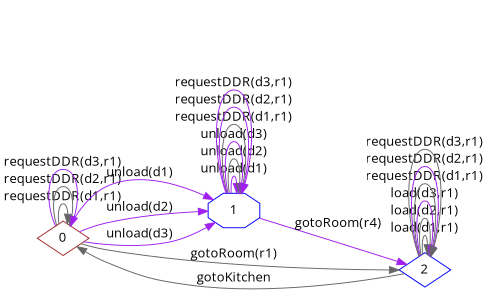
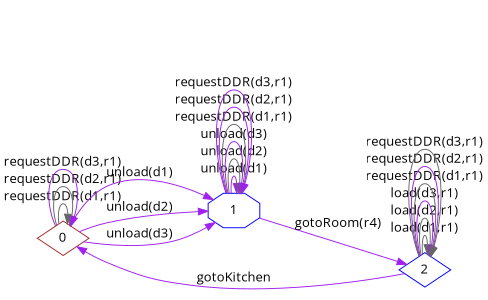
edge "0" -> "2": removed, label "gotoRoom(r1)"
edge "2" -> "0": color gray40 -> purple
